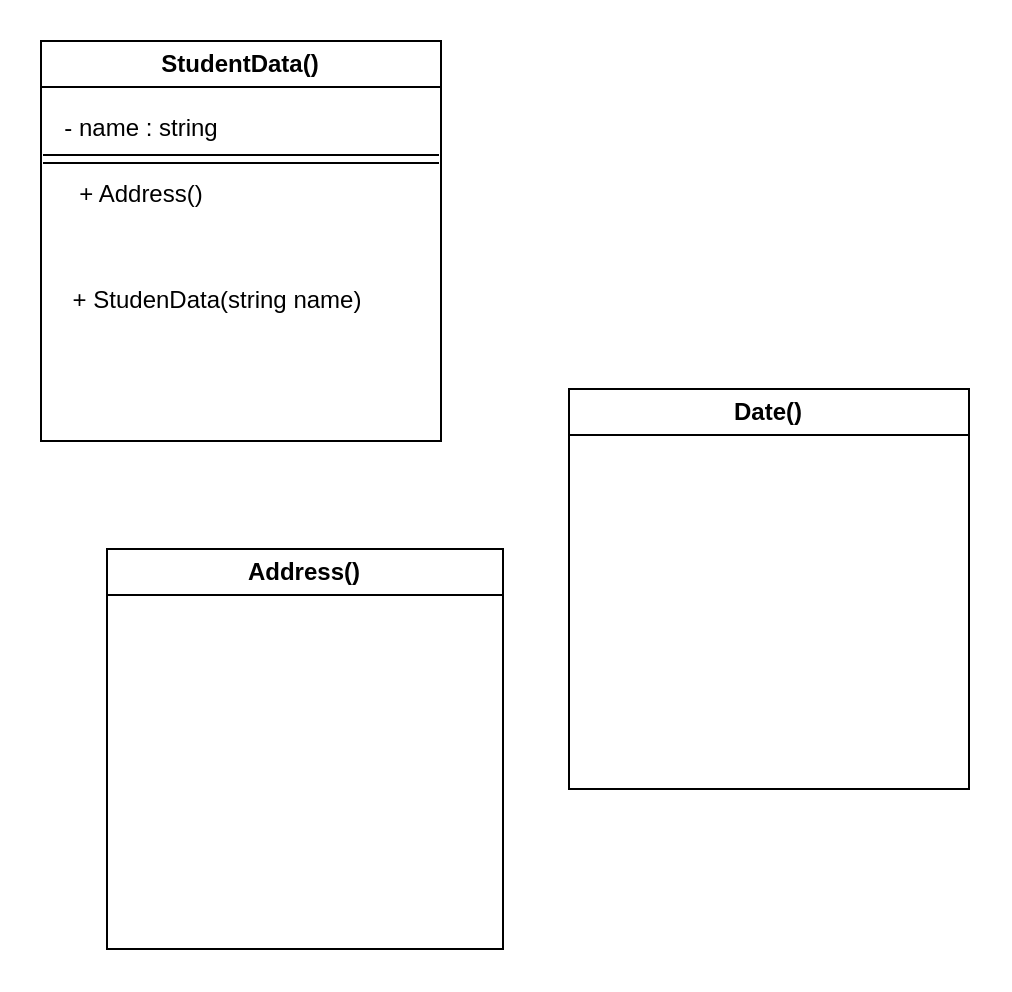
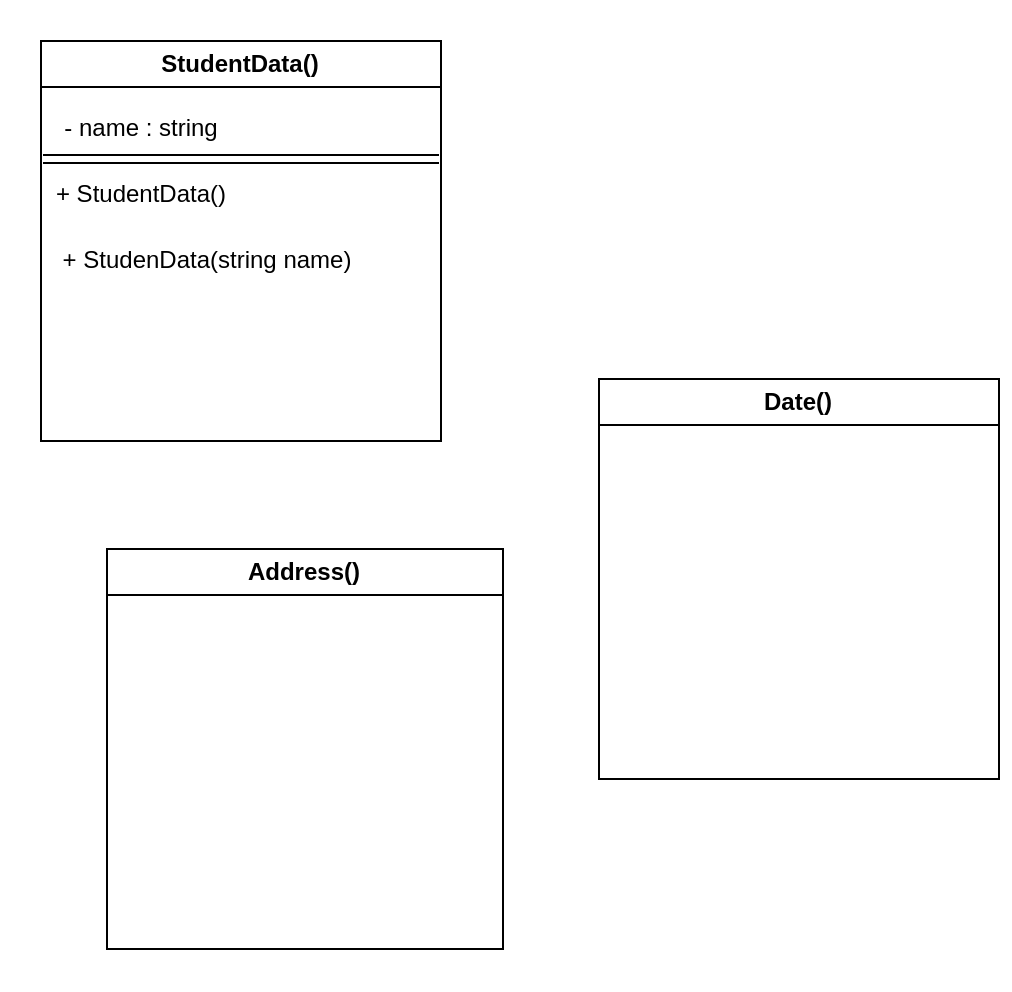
node "+ Address()": label "+ Address()" -> "+ StudentData()"
node "+ StudenData(string name)": moved (216, 300) -> (206, 260)
node "Date()": moved (769, 589) -> (799, 579)
